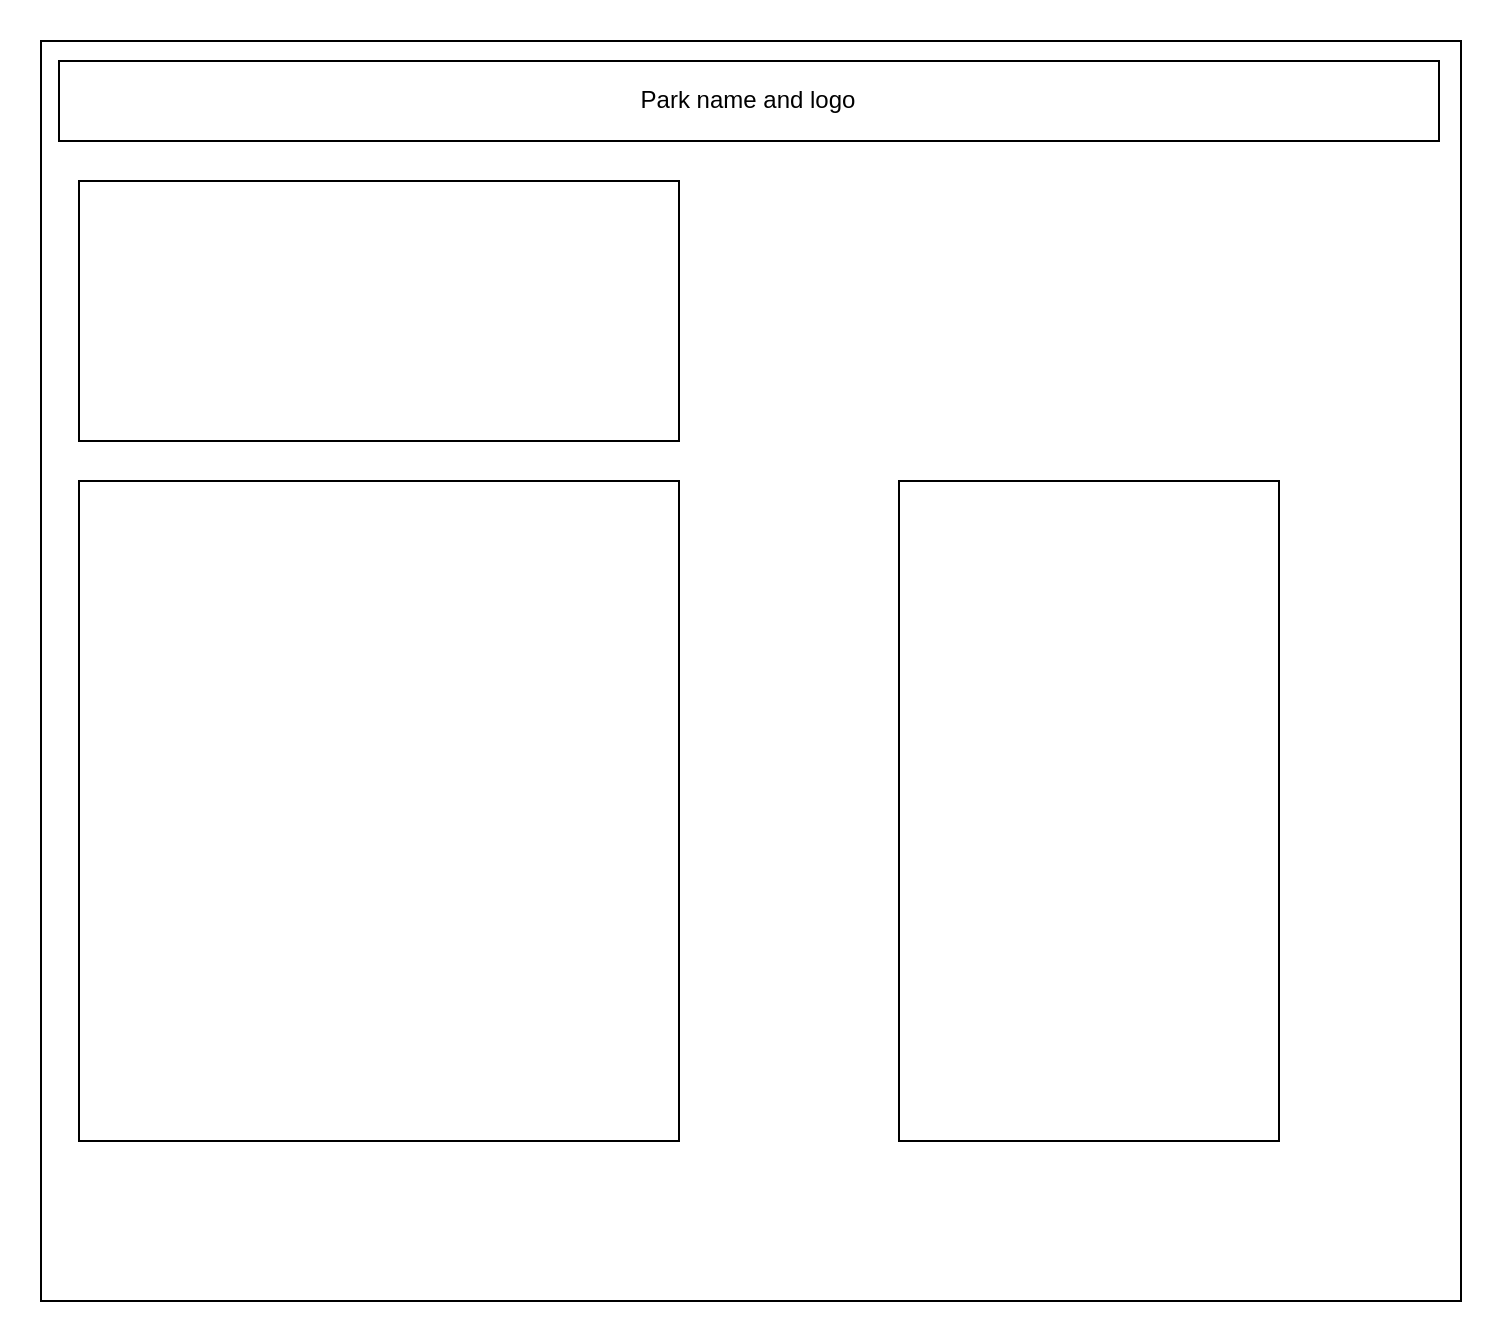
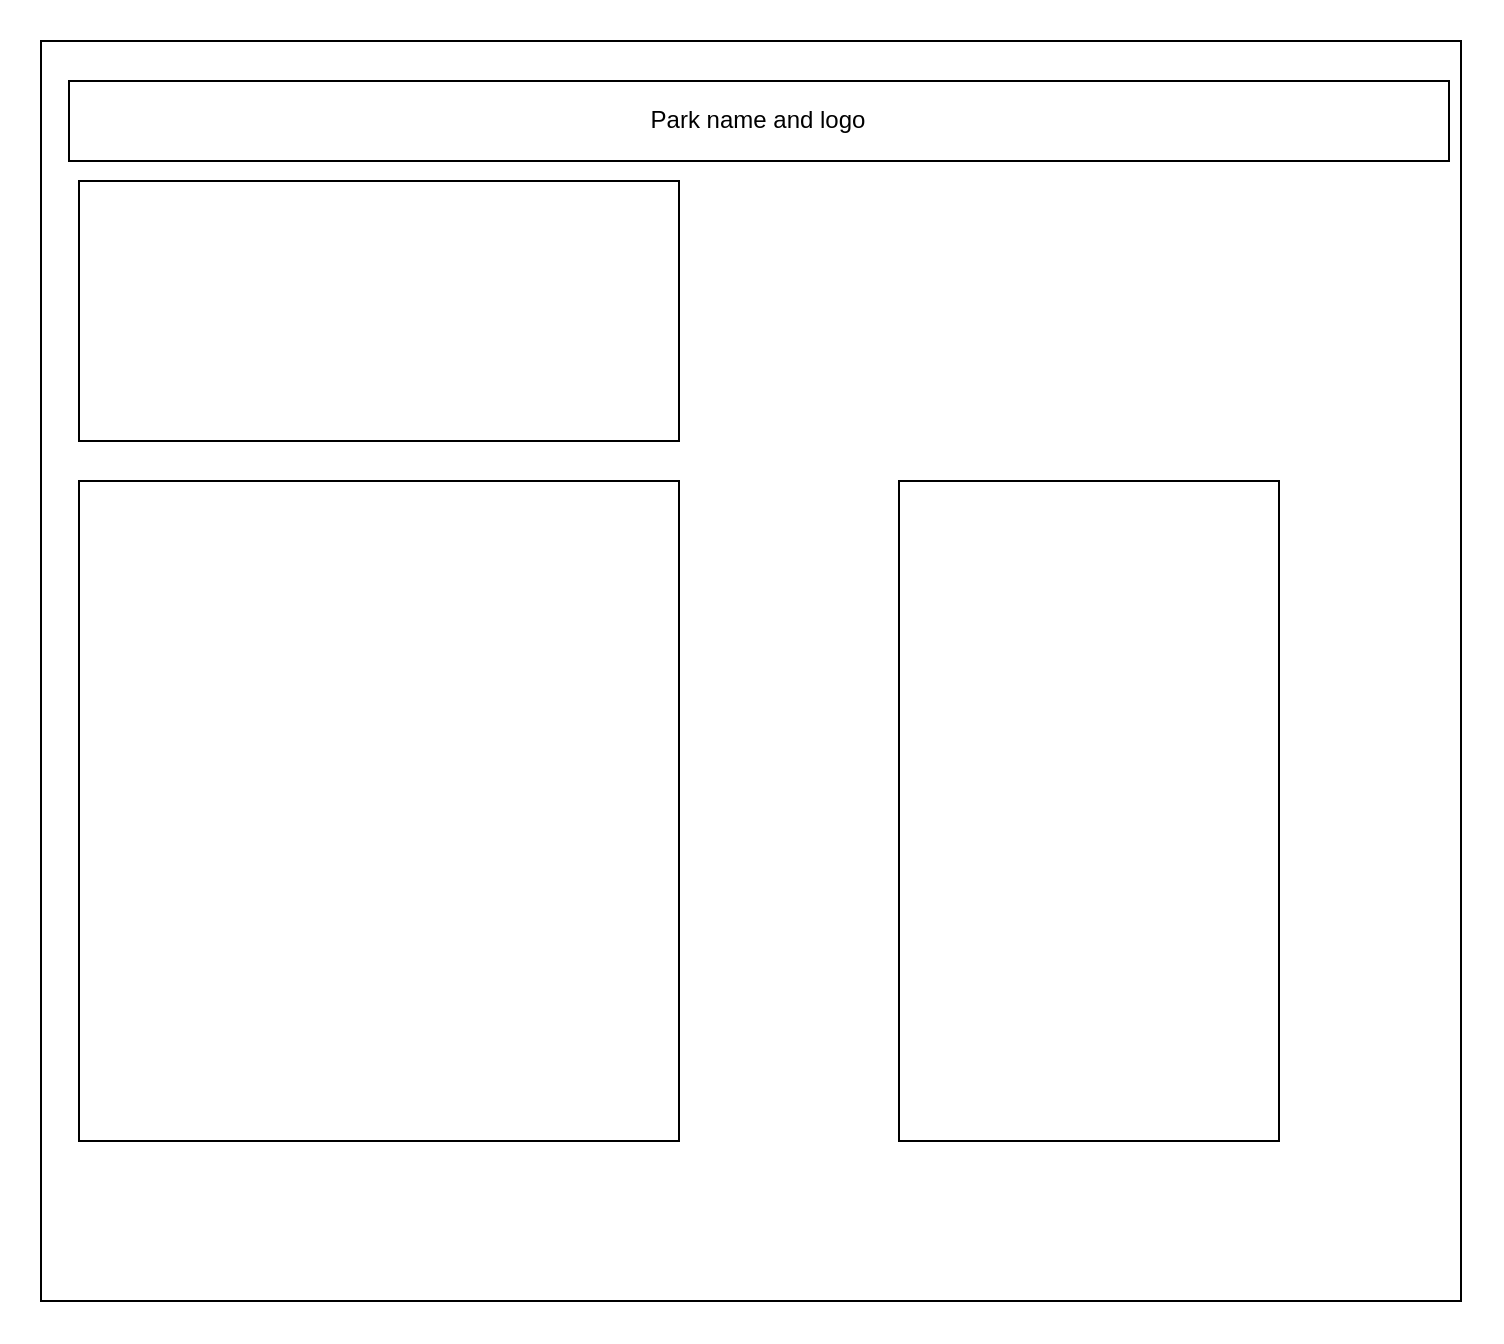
node "Park name and logo": moved (749, 101) -> (759, 121)
